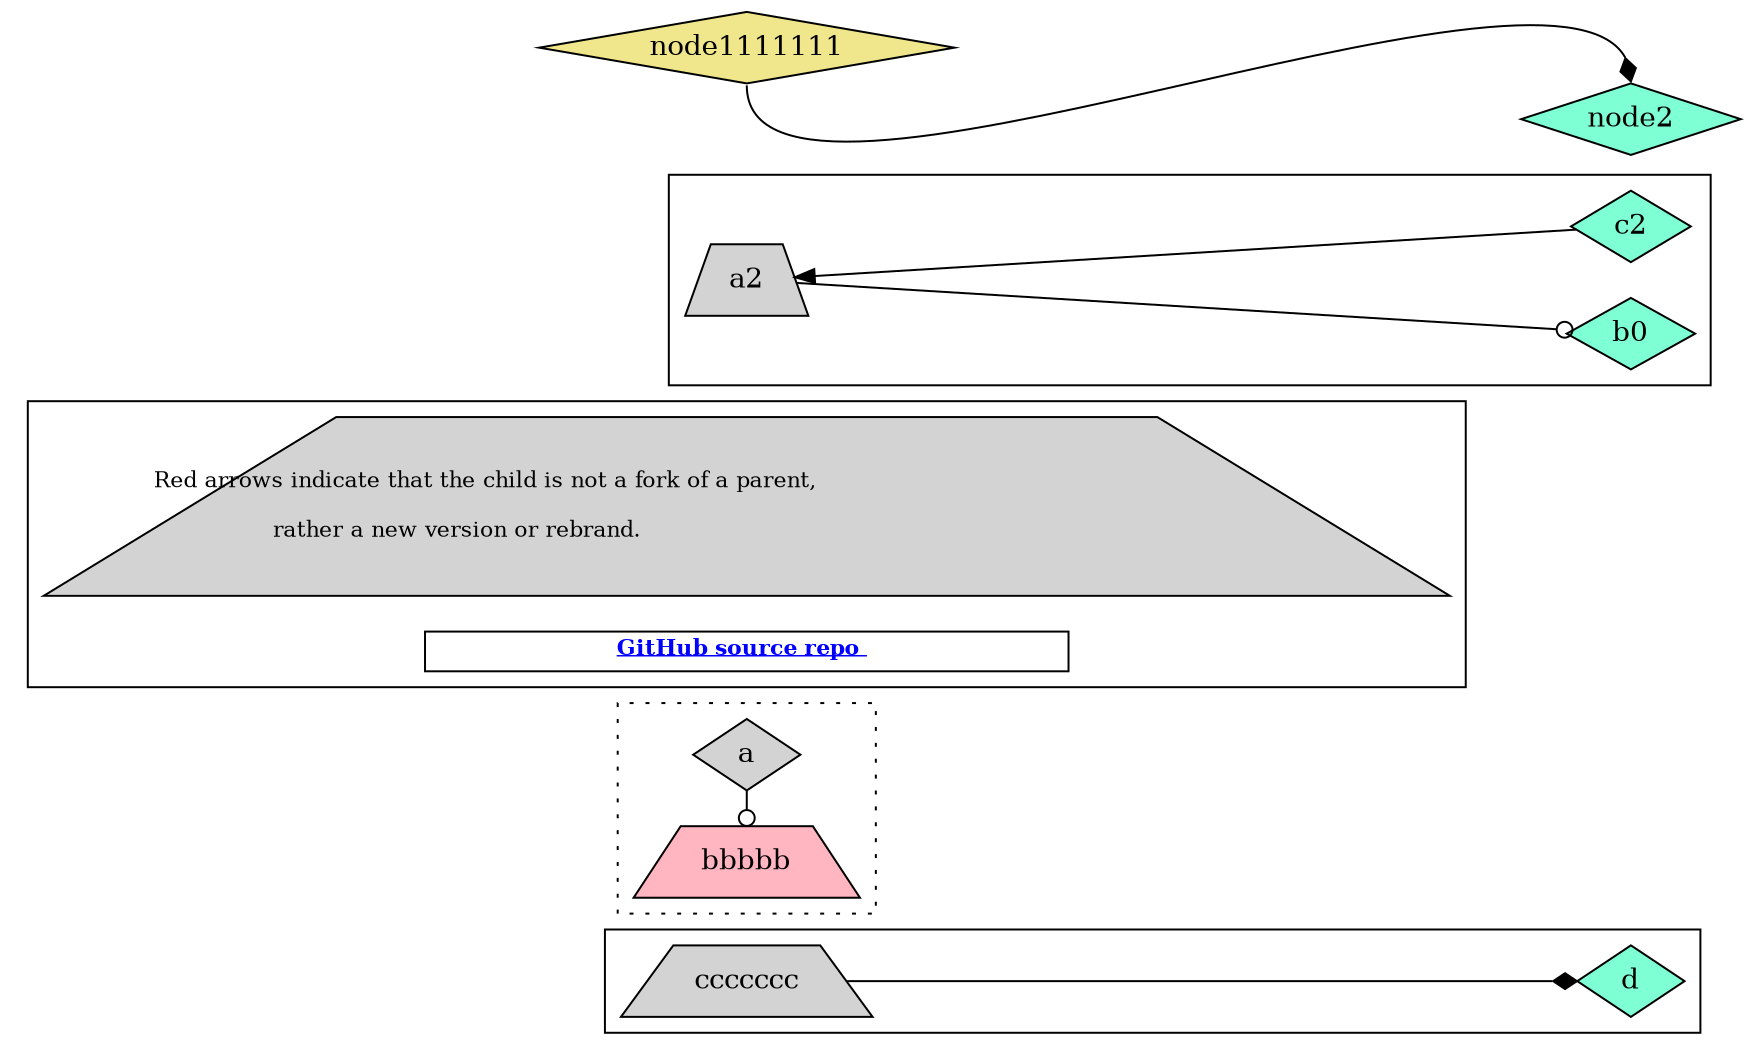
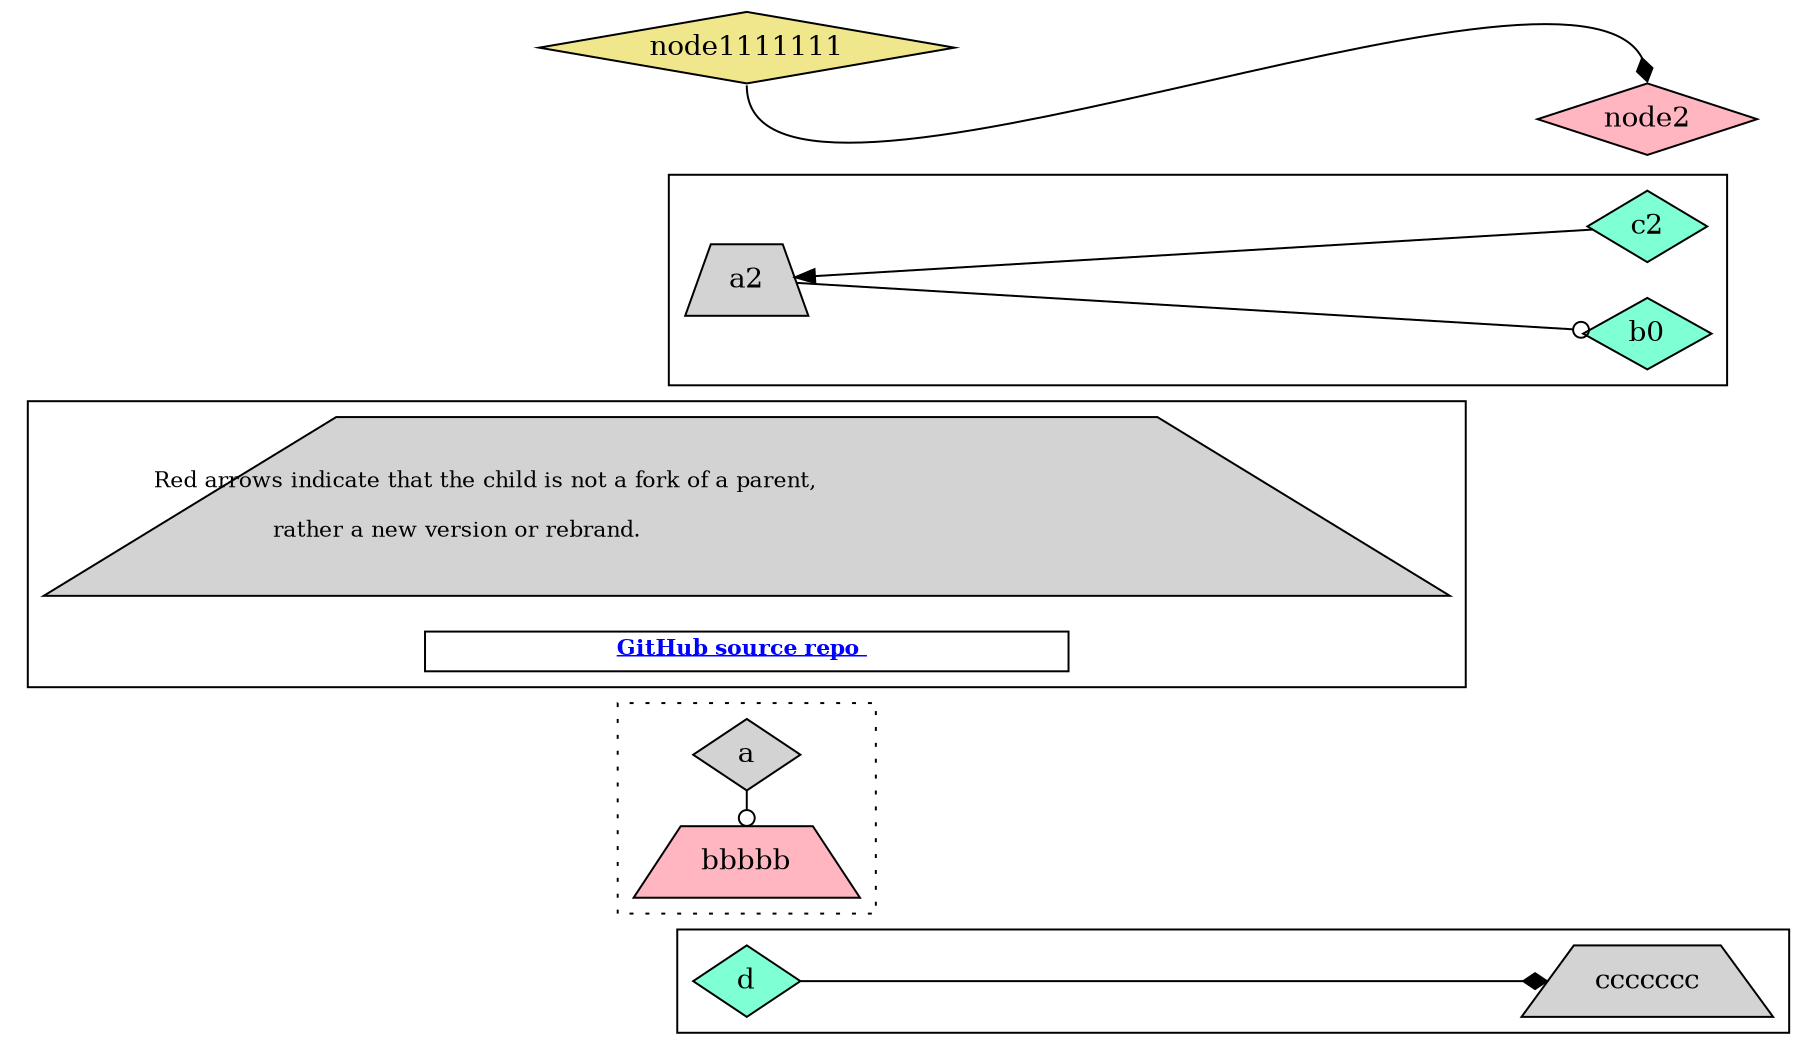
node "node2": fillcolor aquamarine -> lightpink
edge "ccccccc" -> "d": reversed
